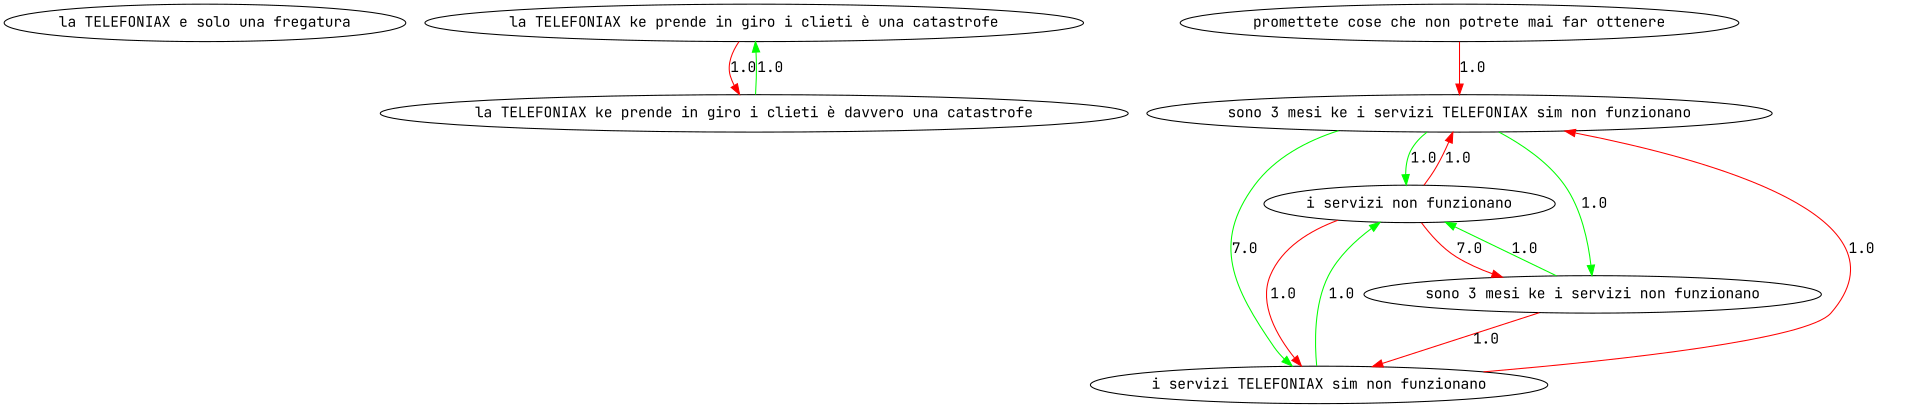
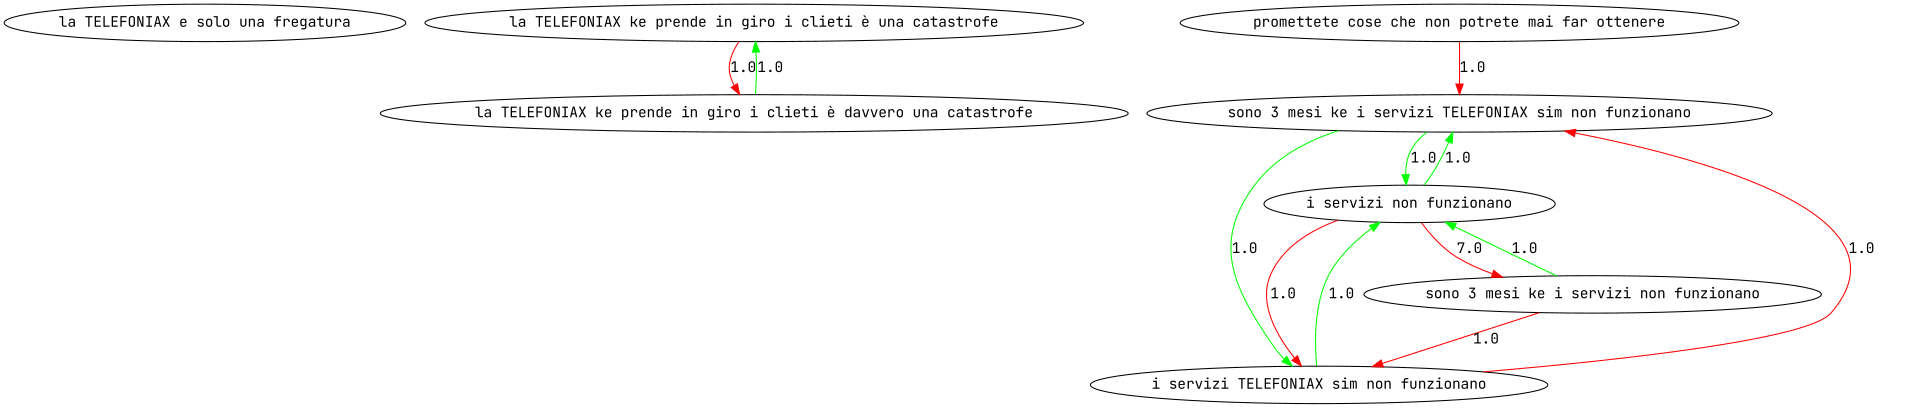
edge "i servizi non funzionano" -> "sono 3 mesi ke i servizi TELEFONIAX sim non funzionano": color red -> green
edge "sono 3 mesi ke i servizi TELEFONIAX sim non funzionano" -> "sono 3 mesi ke i servizi non funzionano": removed, label "1.0"
edge "sono 3 mesi ke i servizi TELEFONIAX sim non funzionano" -> "i servizi TELEFONIAX sim non funzionano": label "7.0" -> "1.0"
